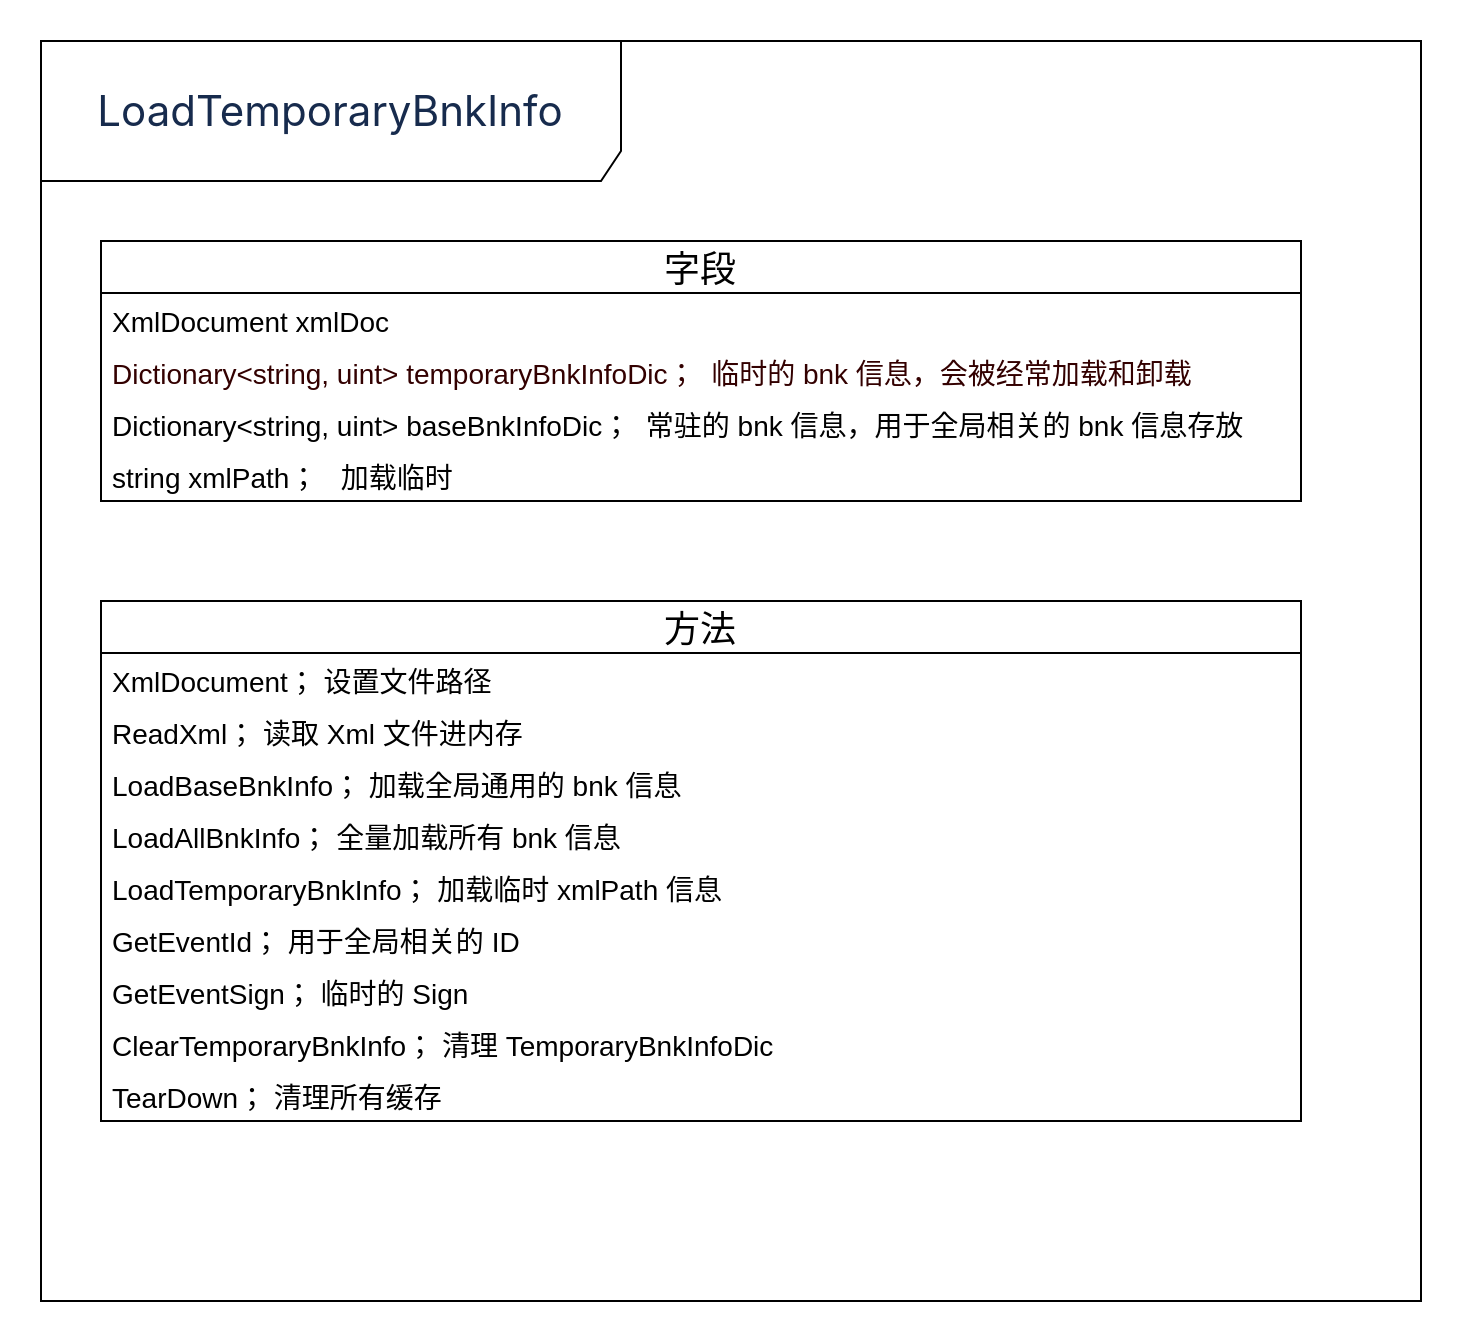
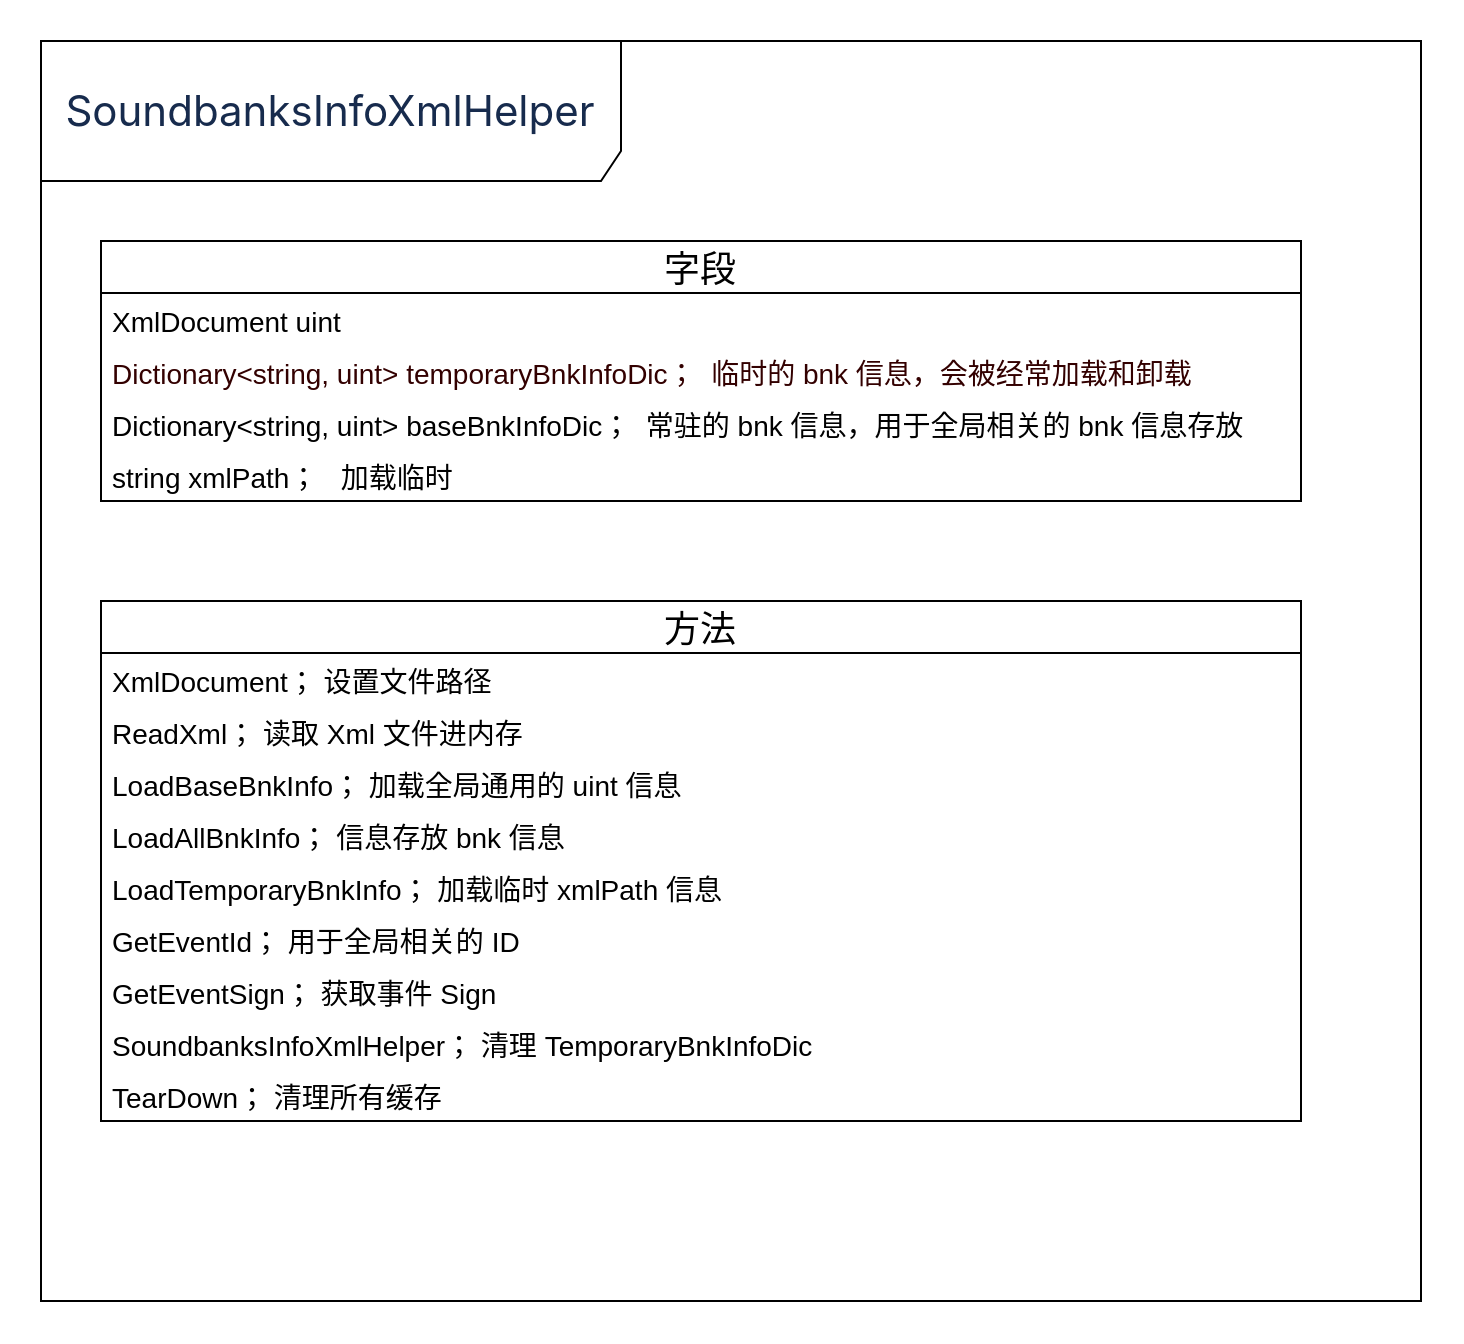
node "LoadTemporaryBnkInfo": label "LoadTemporaryBnkInfo" -> "SoundbanksInfoXmlHelper"
node "XmlDocument xmlDoc": label "XmlDocument xmlDoc" -> "XmlDocument uint"
node "LoadBaseBnkInfo； 加载全局通用的 bnk 信息": label "LoadBaseBnkInfo； 加载全局通用的 bnk 信息" -> "LoadBaseBnkInfo； 加载全局通用的 uint 信息"
node "LoadAllBnkInfo； 全量加载所有 bnk 信息": label "LoadAllBnkInfo； 全量加载所有 bnk 信息" -> "LoadAllBnkInfo； 信息存放 bnk 信息"
node "GetEventSign； 临时的 Sign": label "GetEventSign； 临时的 Sign" -> "GetEventSign； 获取事件 Sign"
node "ClearTemporaryBnkInfo； 清理 TemporaryBnkInfoDic": label "ClearTemporaryBnkInfo； 清理 TemporaryBnkInfoDic" -> "SoundbanksInfoXmlHelper； 清理 TemporaryBnkInfoDic"
